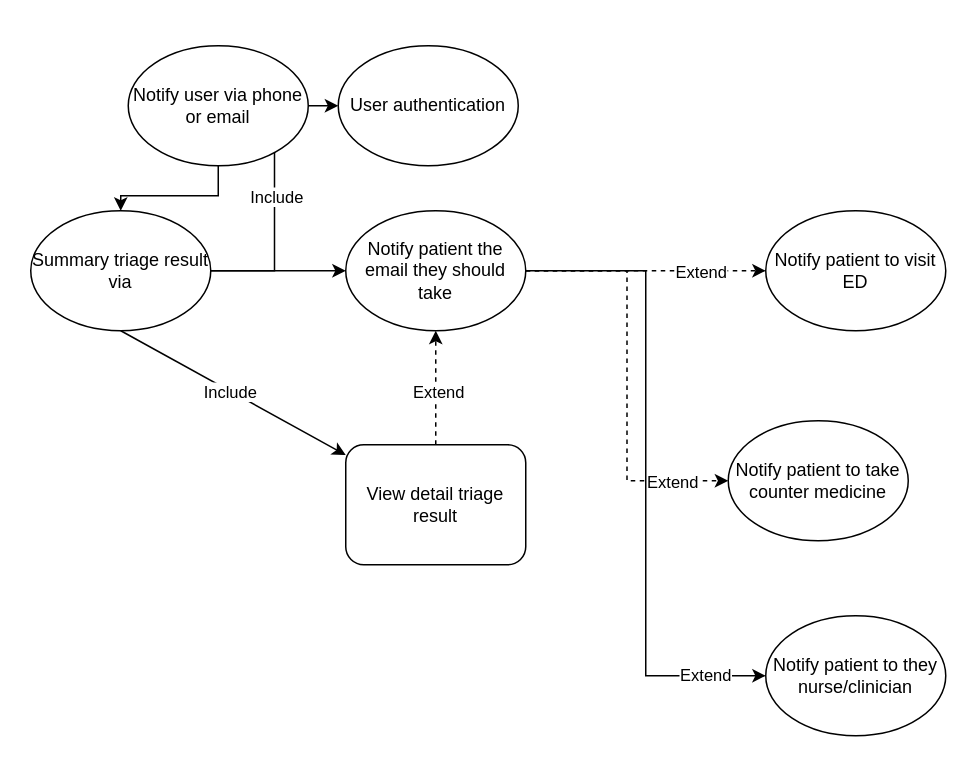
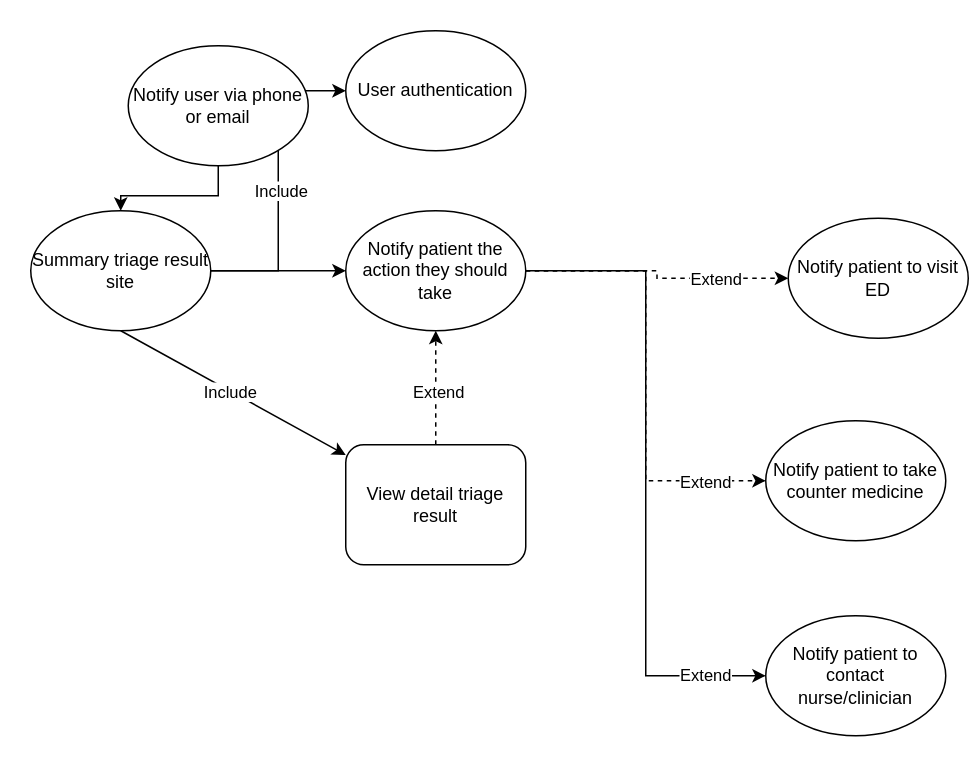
node "User authentication": moved (428, 106) -> (436, 91)
node "Summary triage result via": label "Summary triage result via" -> "Summary triage result site"
node "Notify patient the email they should take": label "Notify patient the email they should take" -> "Notify patient the action they should take"
node "Notify patient to visit ED": moved (856, 271) -> (878, 278)
node "Notify patient to take counter medicine": moved (818, 481) -> (856, 481)
node "Notify patient to they nurse/clinician": label "Notify patient to they nurse/clinician" -> "Notify patient to contact nurse/clinician"
